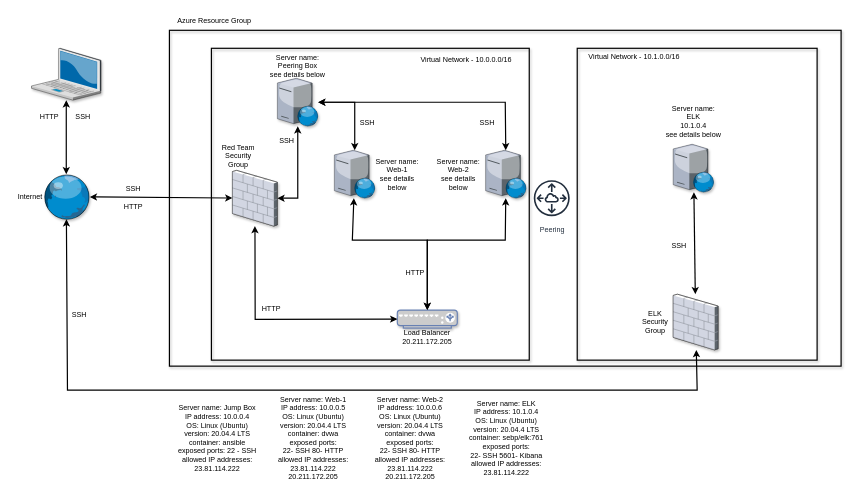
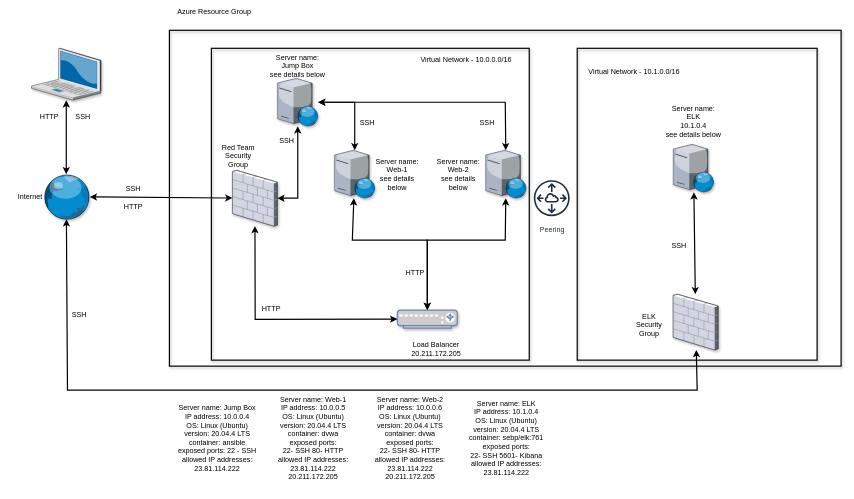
node "Azure Resource Group": moved (215, 21) -> (215, 12)
node "Virtual Network - 10.1.0.0/16": moved (635, 57) -> (635, 72)
node "Server name: Peering Box see details below": label "Server name: Peering Box see details below" -> "Server name: Jump Box see details below"
node "ELK Security Group": moved (656, 322) -> (650, 325)
node "Load Balancer 20.211.172.205": moved (428, 337) -> (437, 349)
